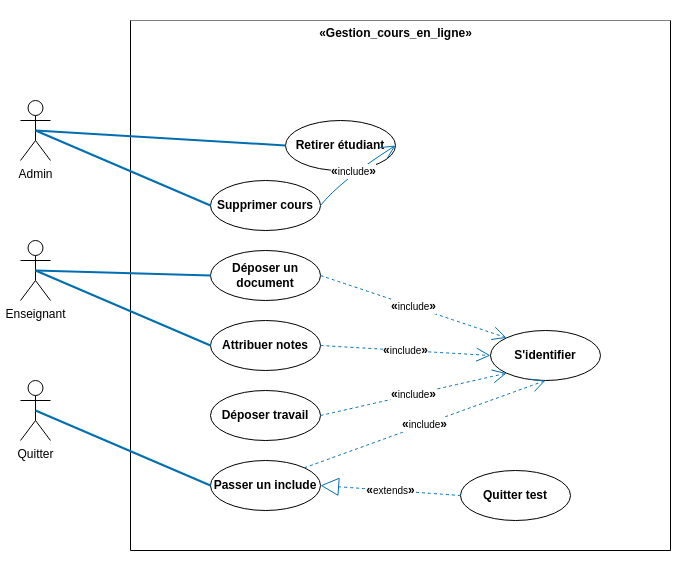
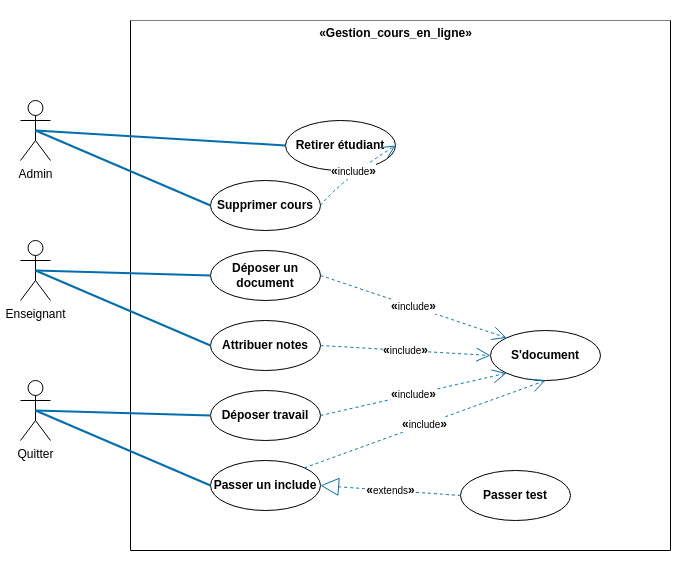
edge "Supprimer cours" -> "Retirer étudiant": style solid -> dashed
node "S'identifier": label "S'identifier" -> "S'document"
edge "Quitter" -- "Déposer travail": added
node "Quitter test": label "Quitter test" -> "Passer test"
